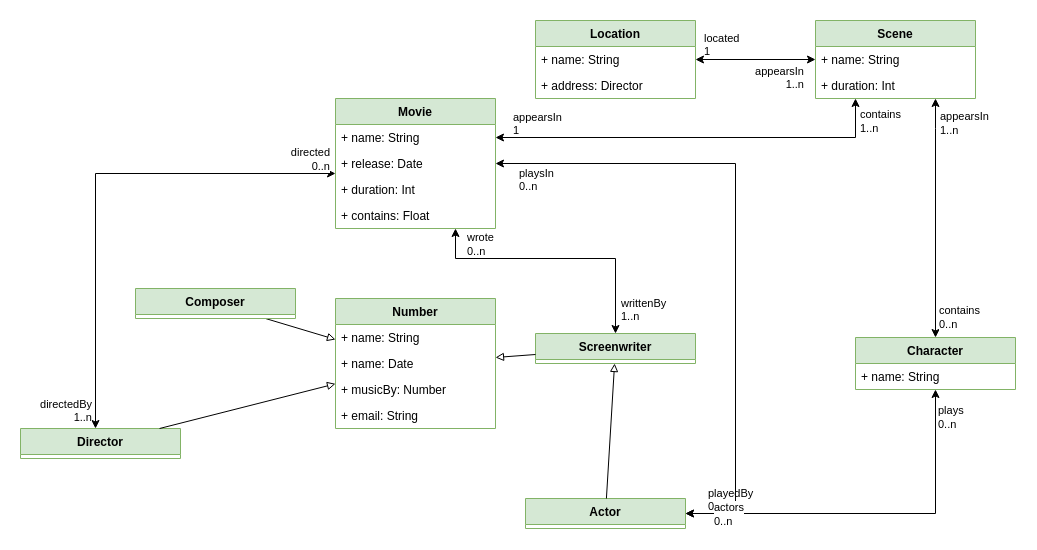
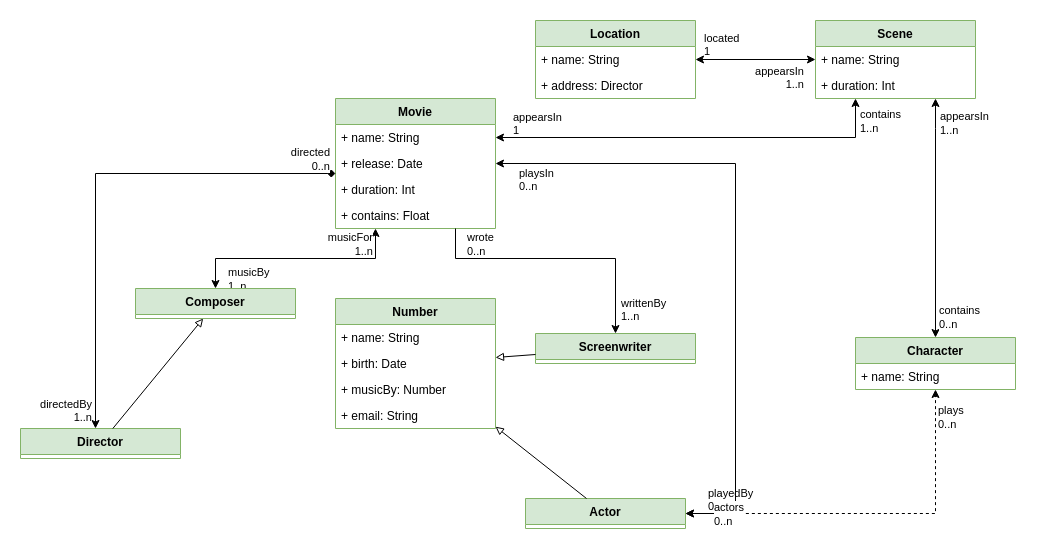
edge "Movie" -- "Director": arrowhead classic -> diamond
edge "Movie" -- "Screenwriter": arrowhead classic -> none
edge "Movie" -- "Composer": added, labels "musicFor 1..n", "musicBy 1..n"
edge "Composer" -> "Number": removed
node "+ name: Date": label "+ name: Date" -> "+ birth: Date"
edge "Director" -> "Number": now "Director" -> "Composer"
edge "Actor" -> "Screenwriter": now "Actor" -> "Number"
edge "Character" -- "Actor": style solid -> dashed
